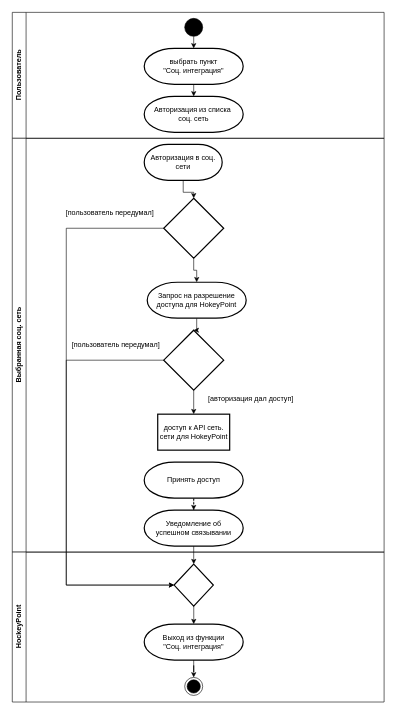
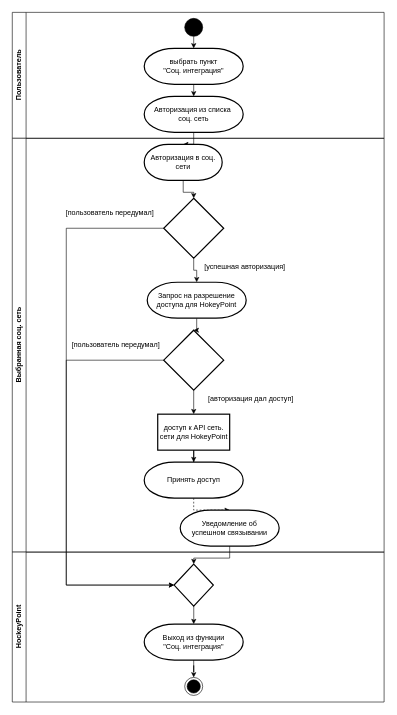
edge "Авторизация из списка соц. сеть" -> "Авторизация в соц. сети": added
node "[успешная авторизация]": added
edge "доступ к API сеть. сети для HokeyPoint" -> "Принять доступ": added
node "Уведомление об успешном связывании": moved (194, 528) -> (230, 528)
